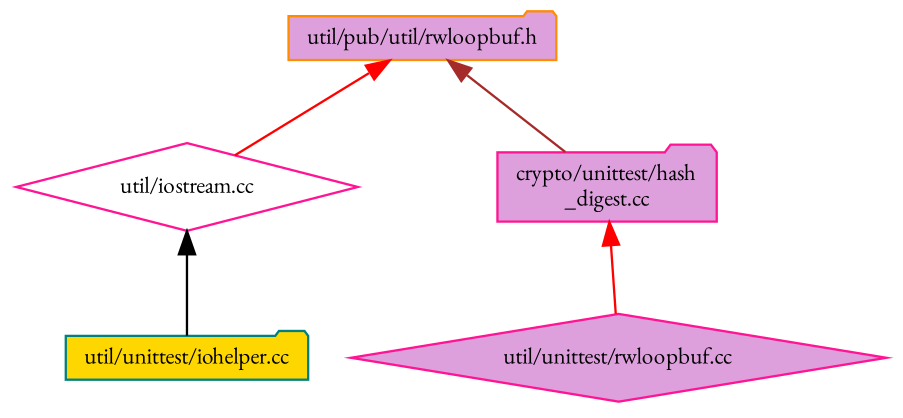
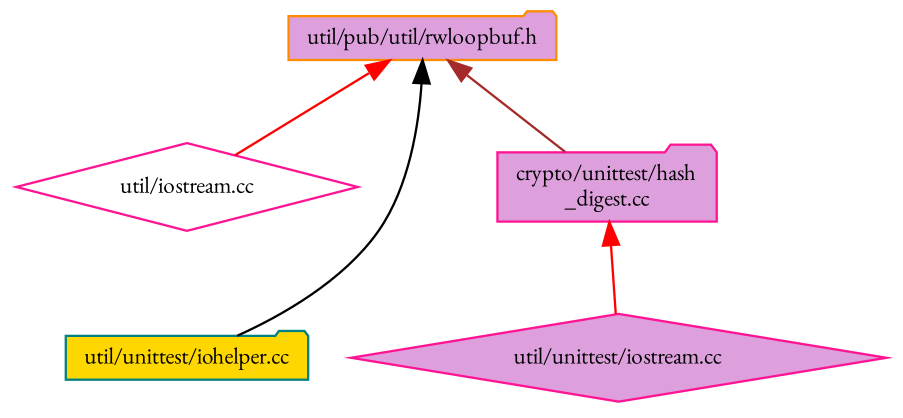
edge "util/unittest/iohelper.cc" -> "util/iostream.cc": now "util/unittest/iohelper.cc" -> "util/pub/util/rwloopbuf.h"
node "util/unittest/rwloopbuf.cc": label "util/unittest/rwloopbuf.cc" -> "util/unittest/iostream.cc"
